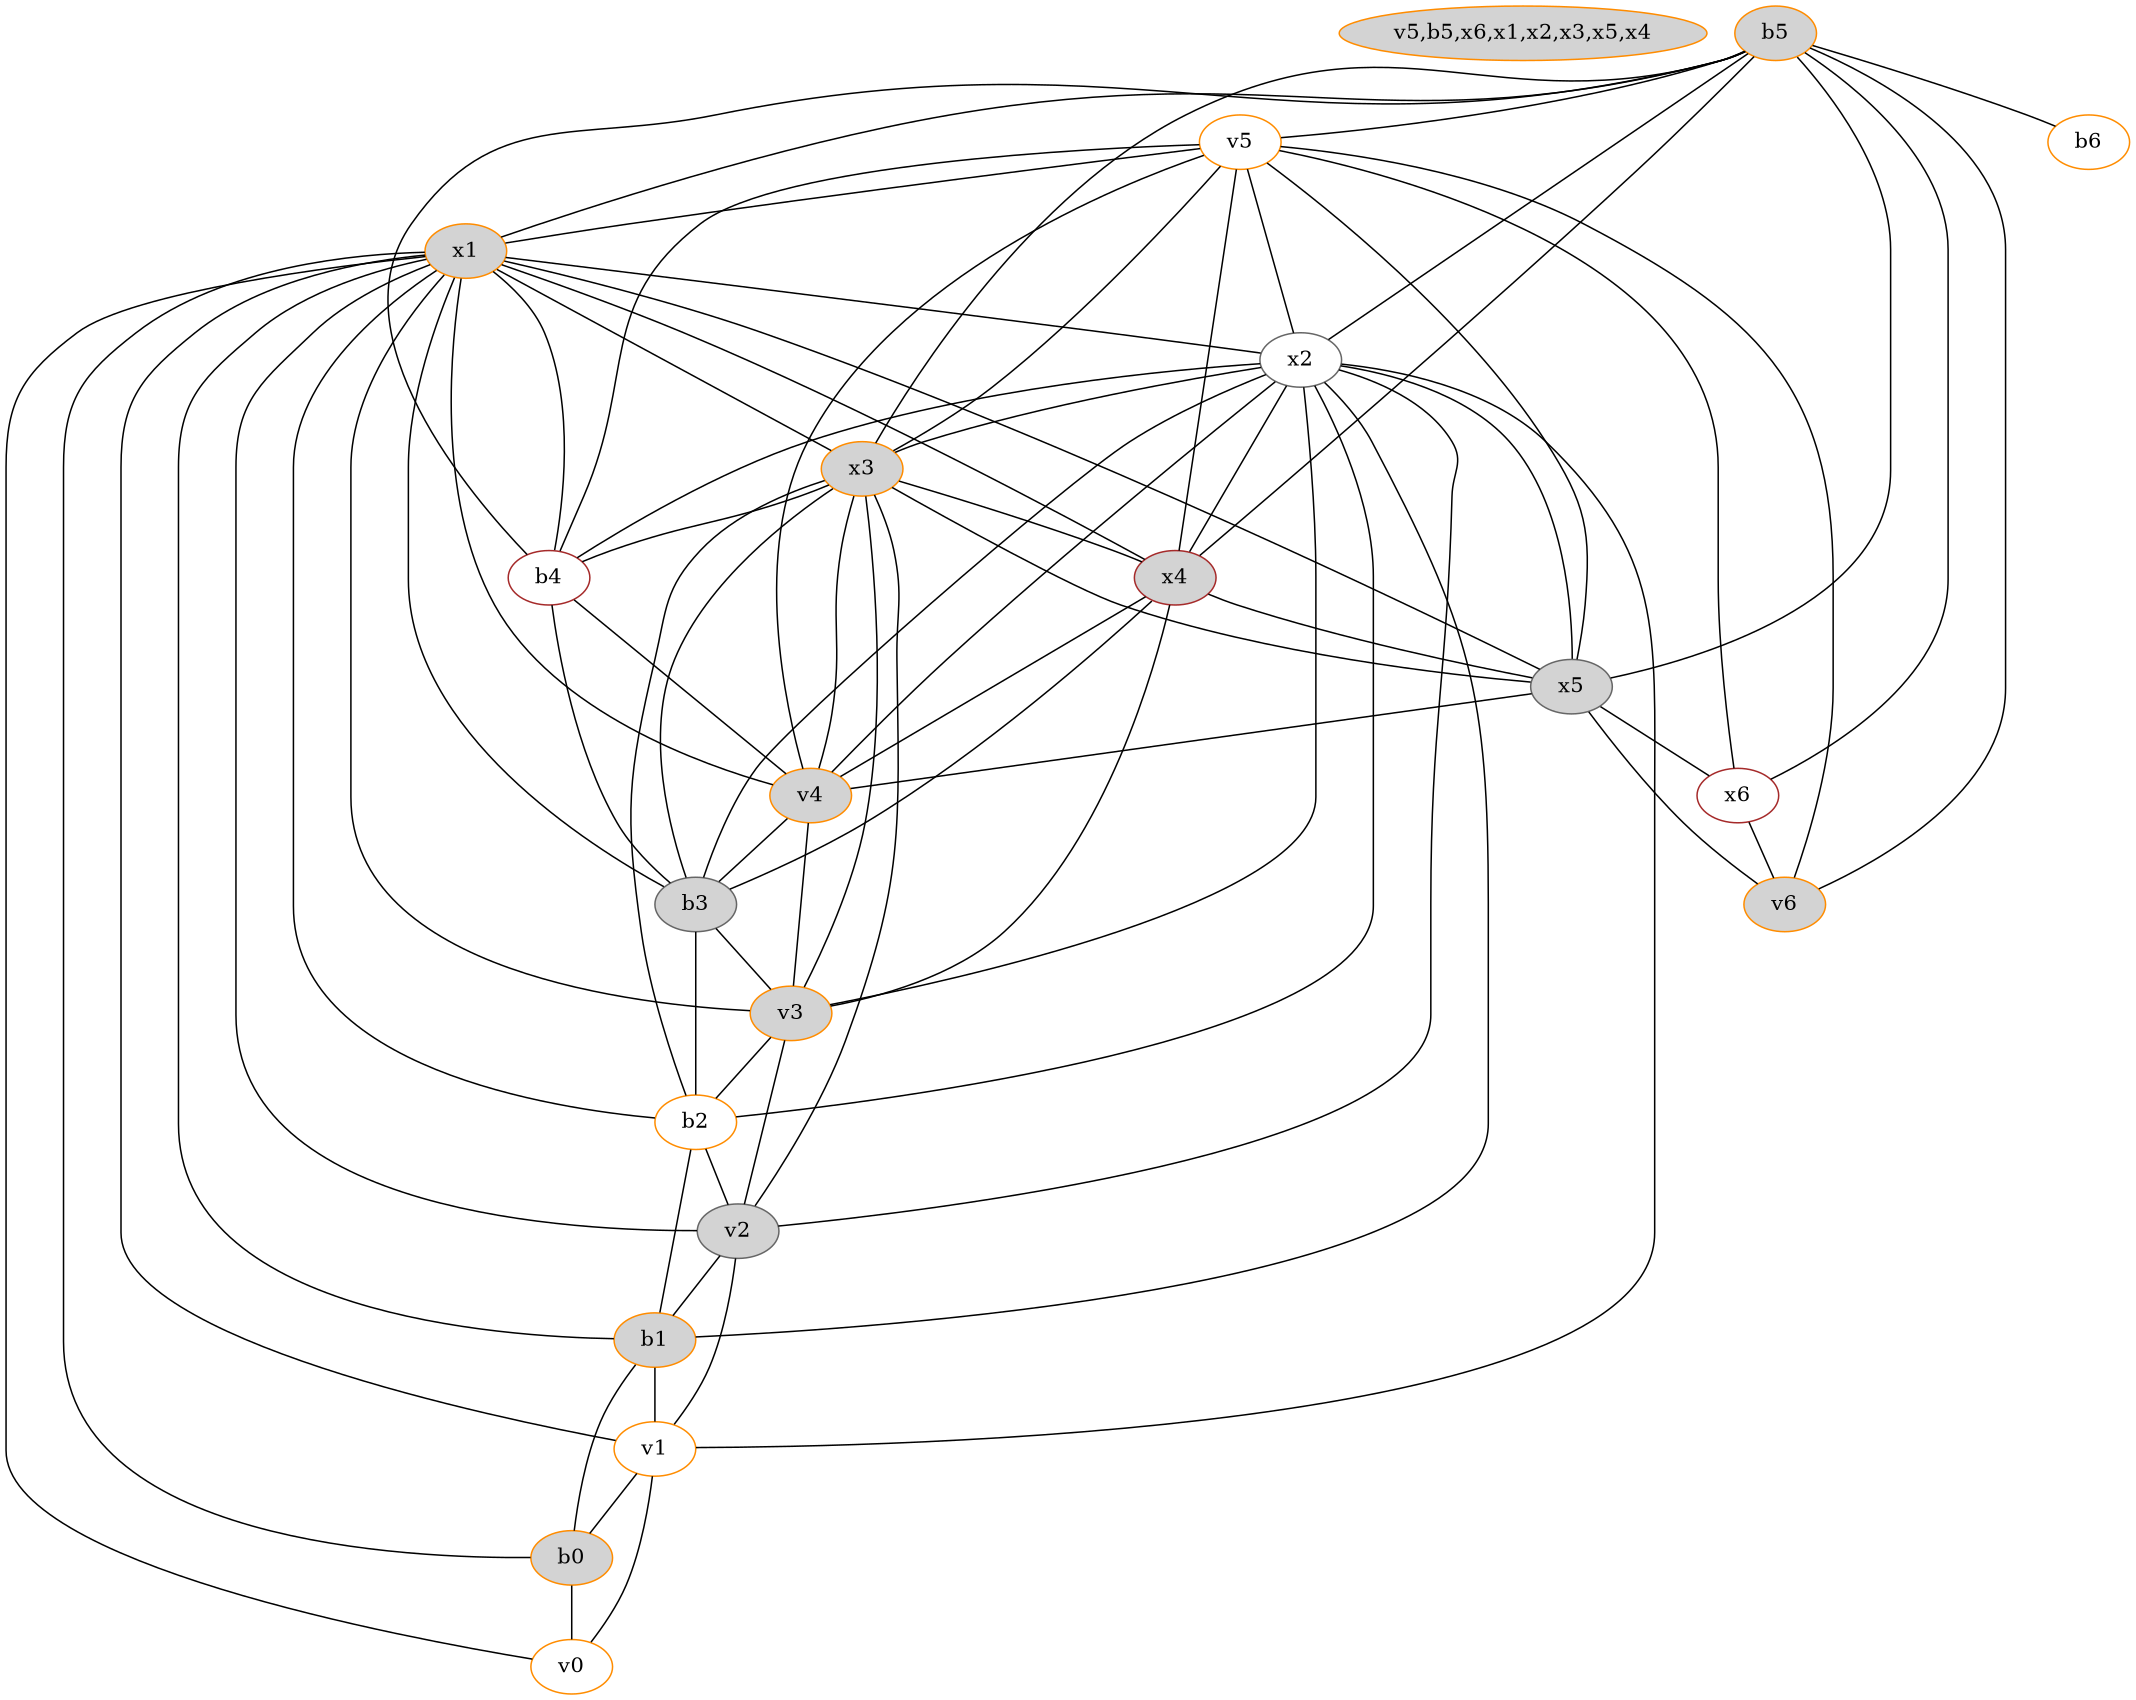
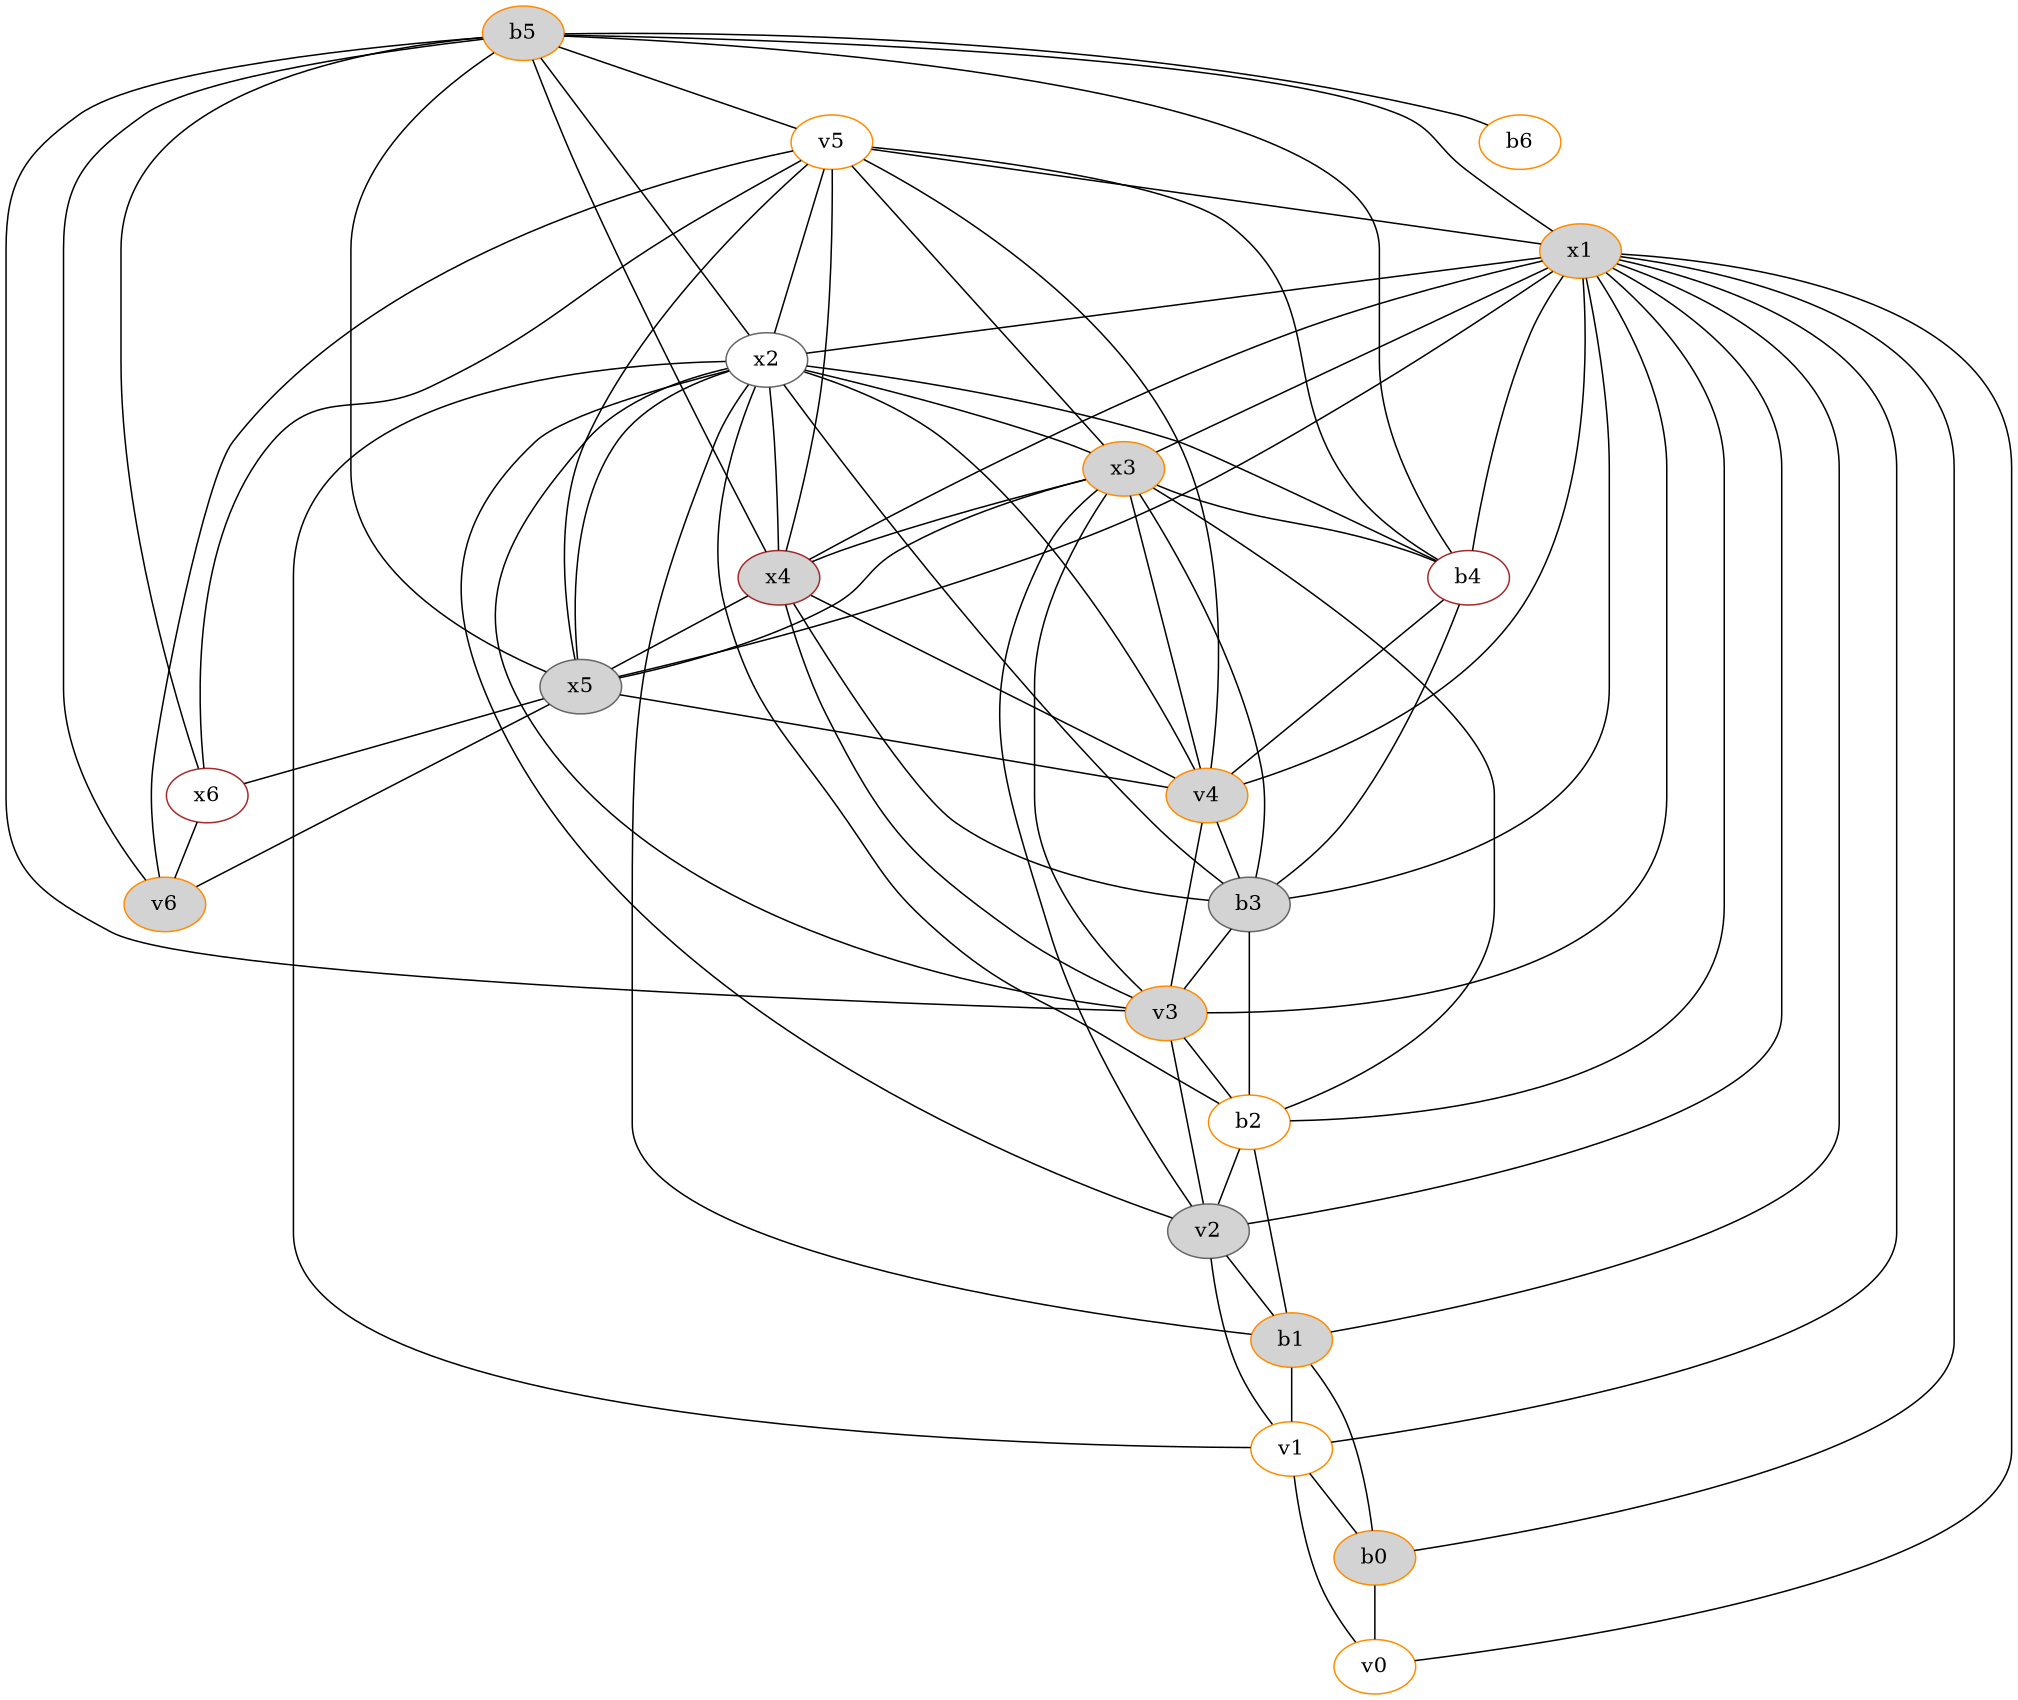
node "v5,b5,x6,x1,x2,x3,x5,x4": removed
edge "b5" -- "x3": now "b5" -- "v3"
